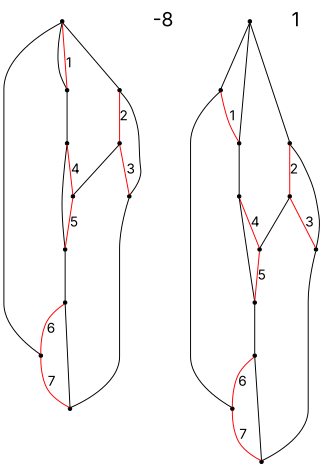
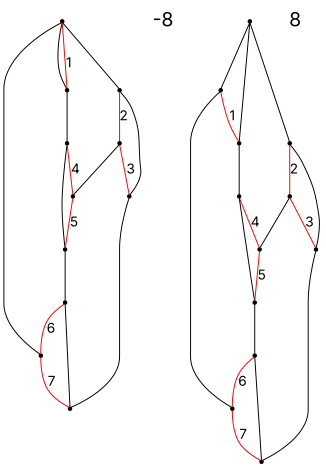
node "1": label "1" -> "8"
